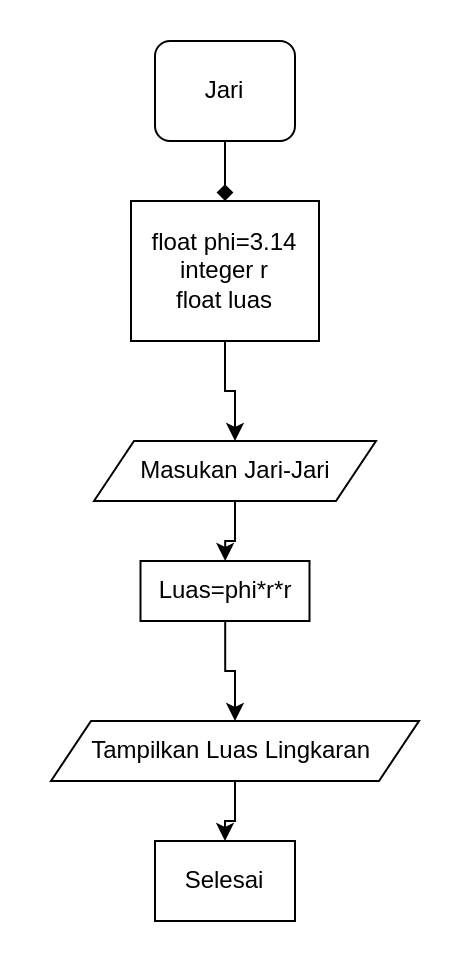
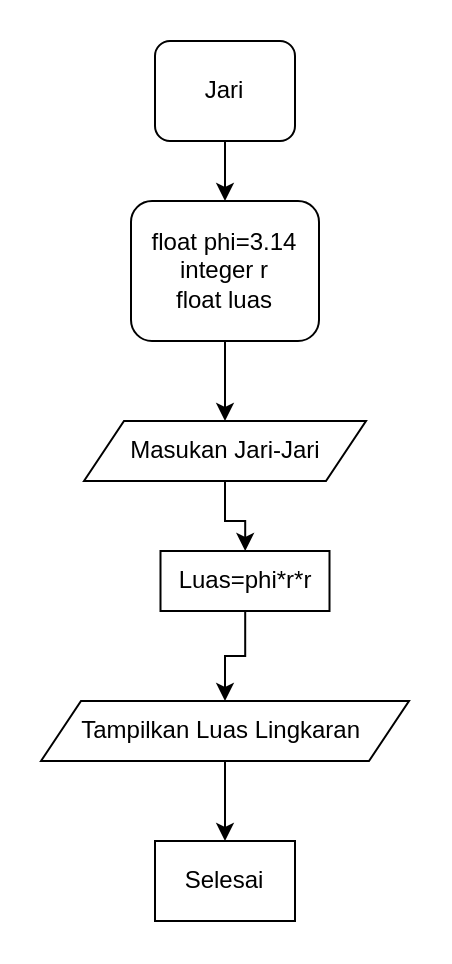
edge "Jari" -> "float phi=3.14 integer r float luas": arrowhead diamond -> classic
node "float phi=3.14 integer r float luas": shape rectangle -> rounded rectangle
node "Masukan Jari-Jari": moved (235, 471) -> (225, 451)
node "Luas=phi*r*r": moved (225, 591) -> (245, 581)
node "Tampilkan Luas Lingkaran": moved (235, 751) -> (225, 731)
